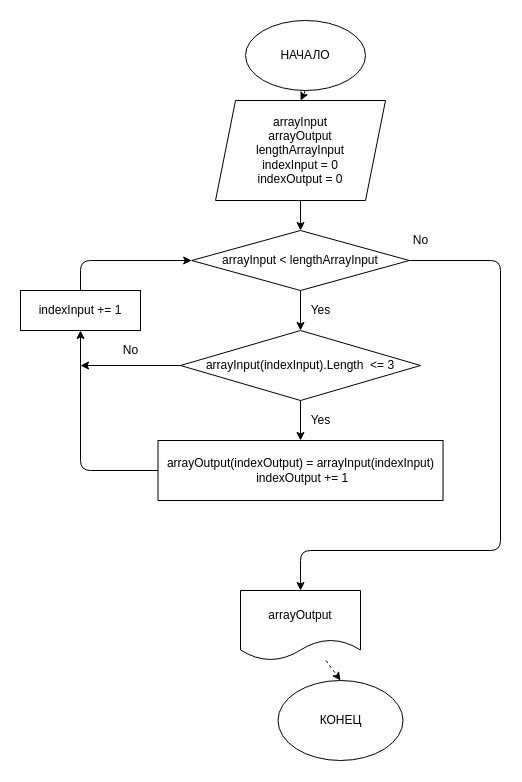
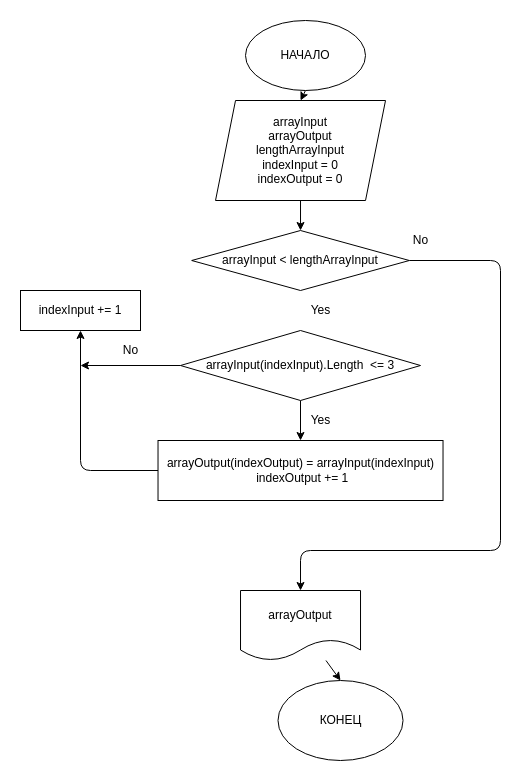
edge "indexInput += 1" -> "arrayInput < lengthArrayInput": removed
edge "arrayInput < lengthArrayInput" -> "arrayInput(indexInput).Length <= 3": removed
edge "arrayOutput" -> "КОНЕЦ": style dashed -> solid
